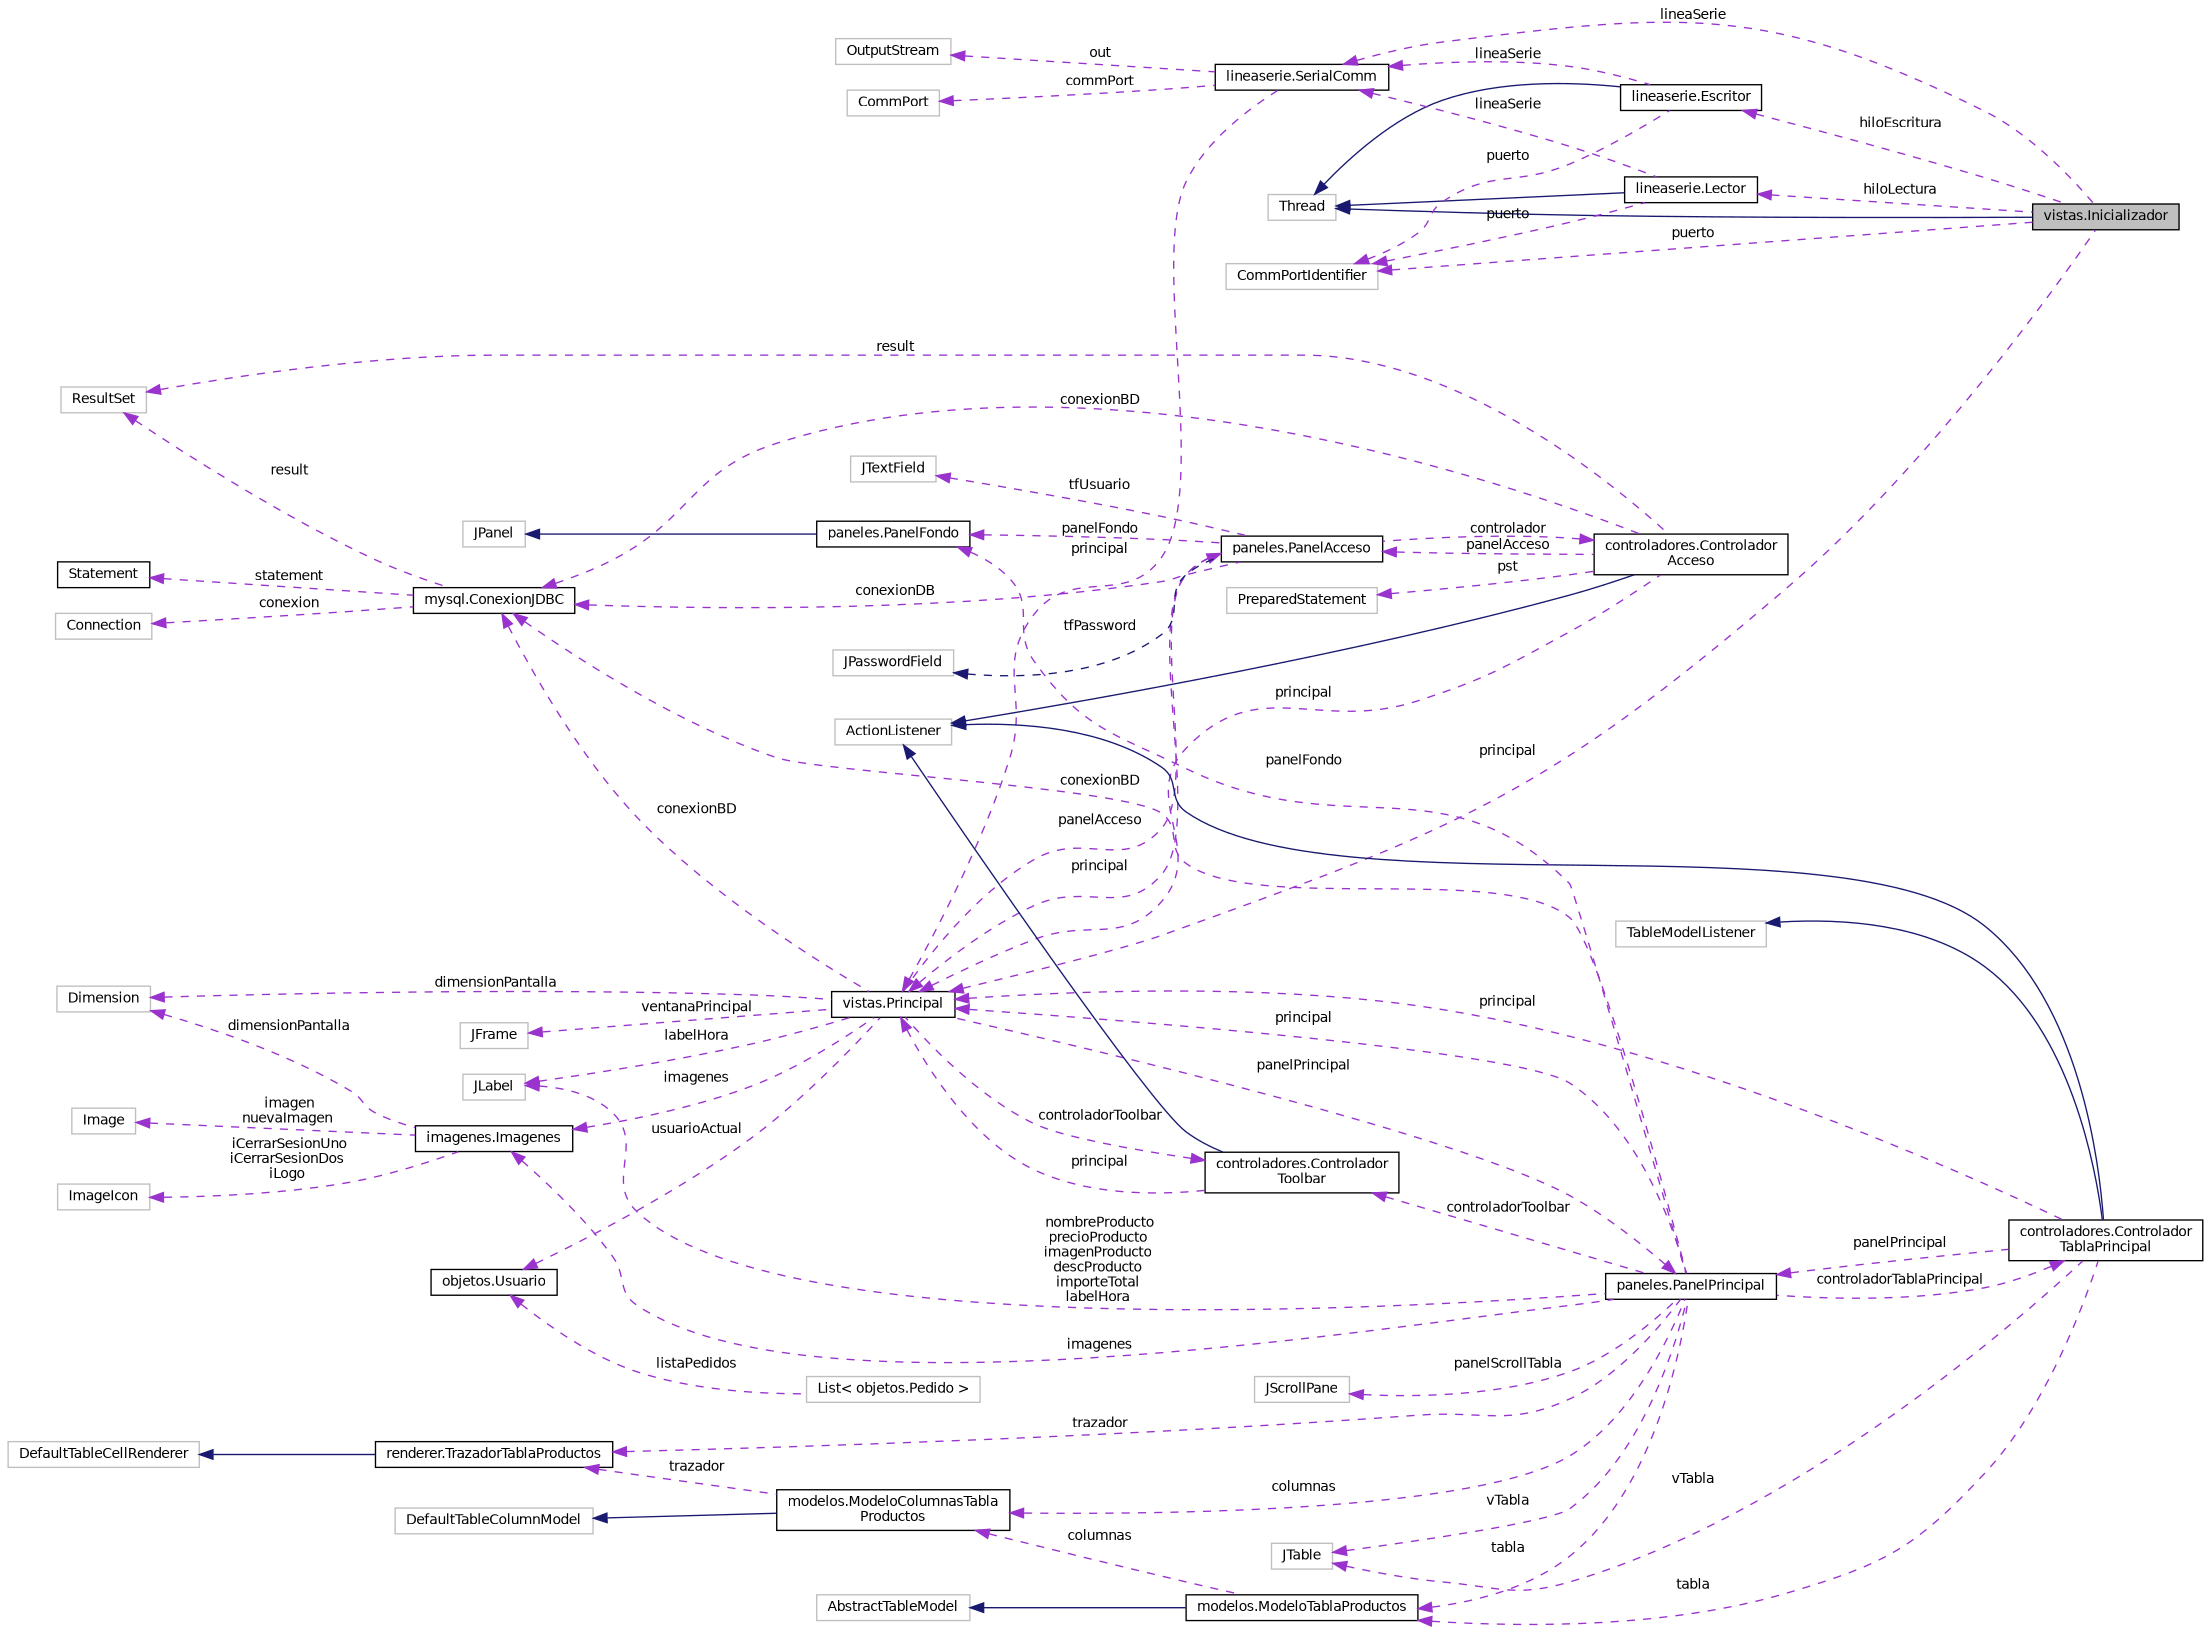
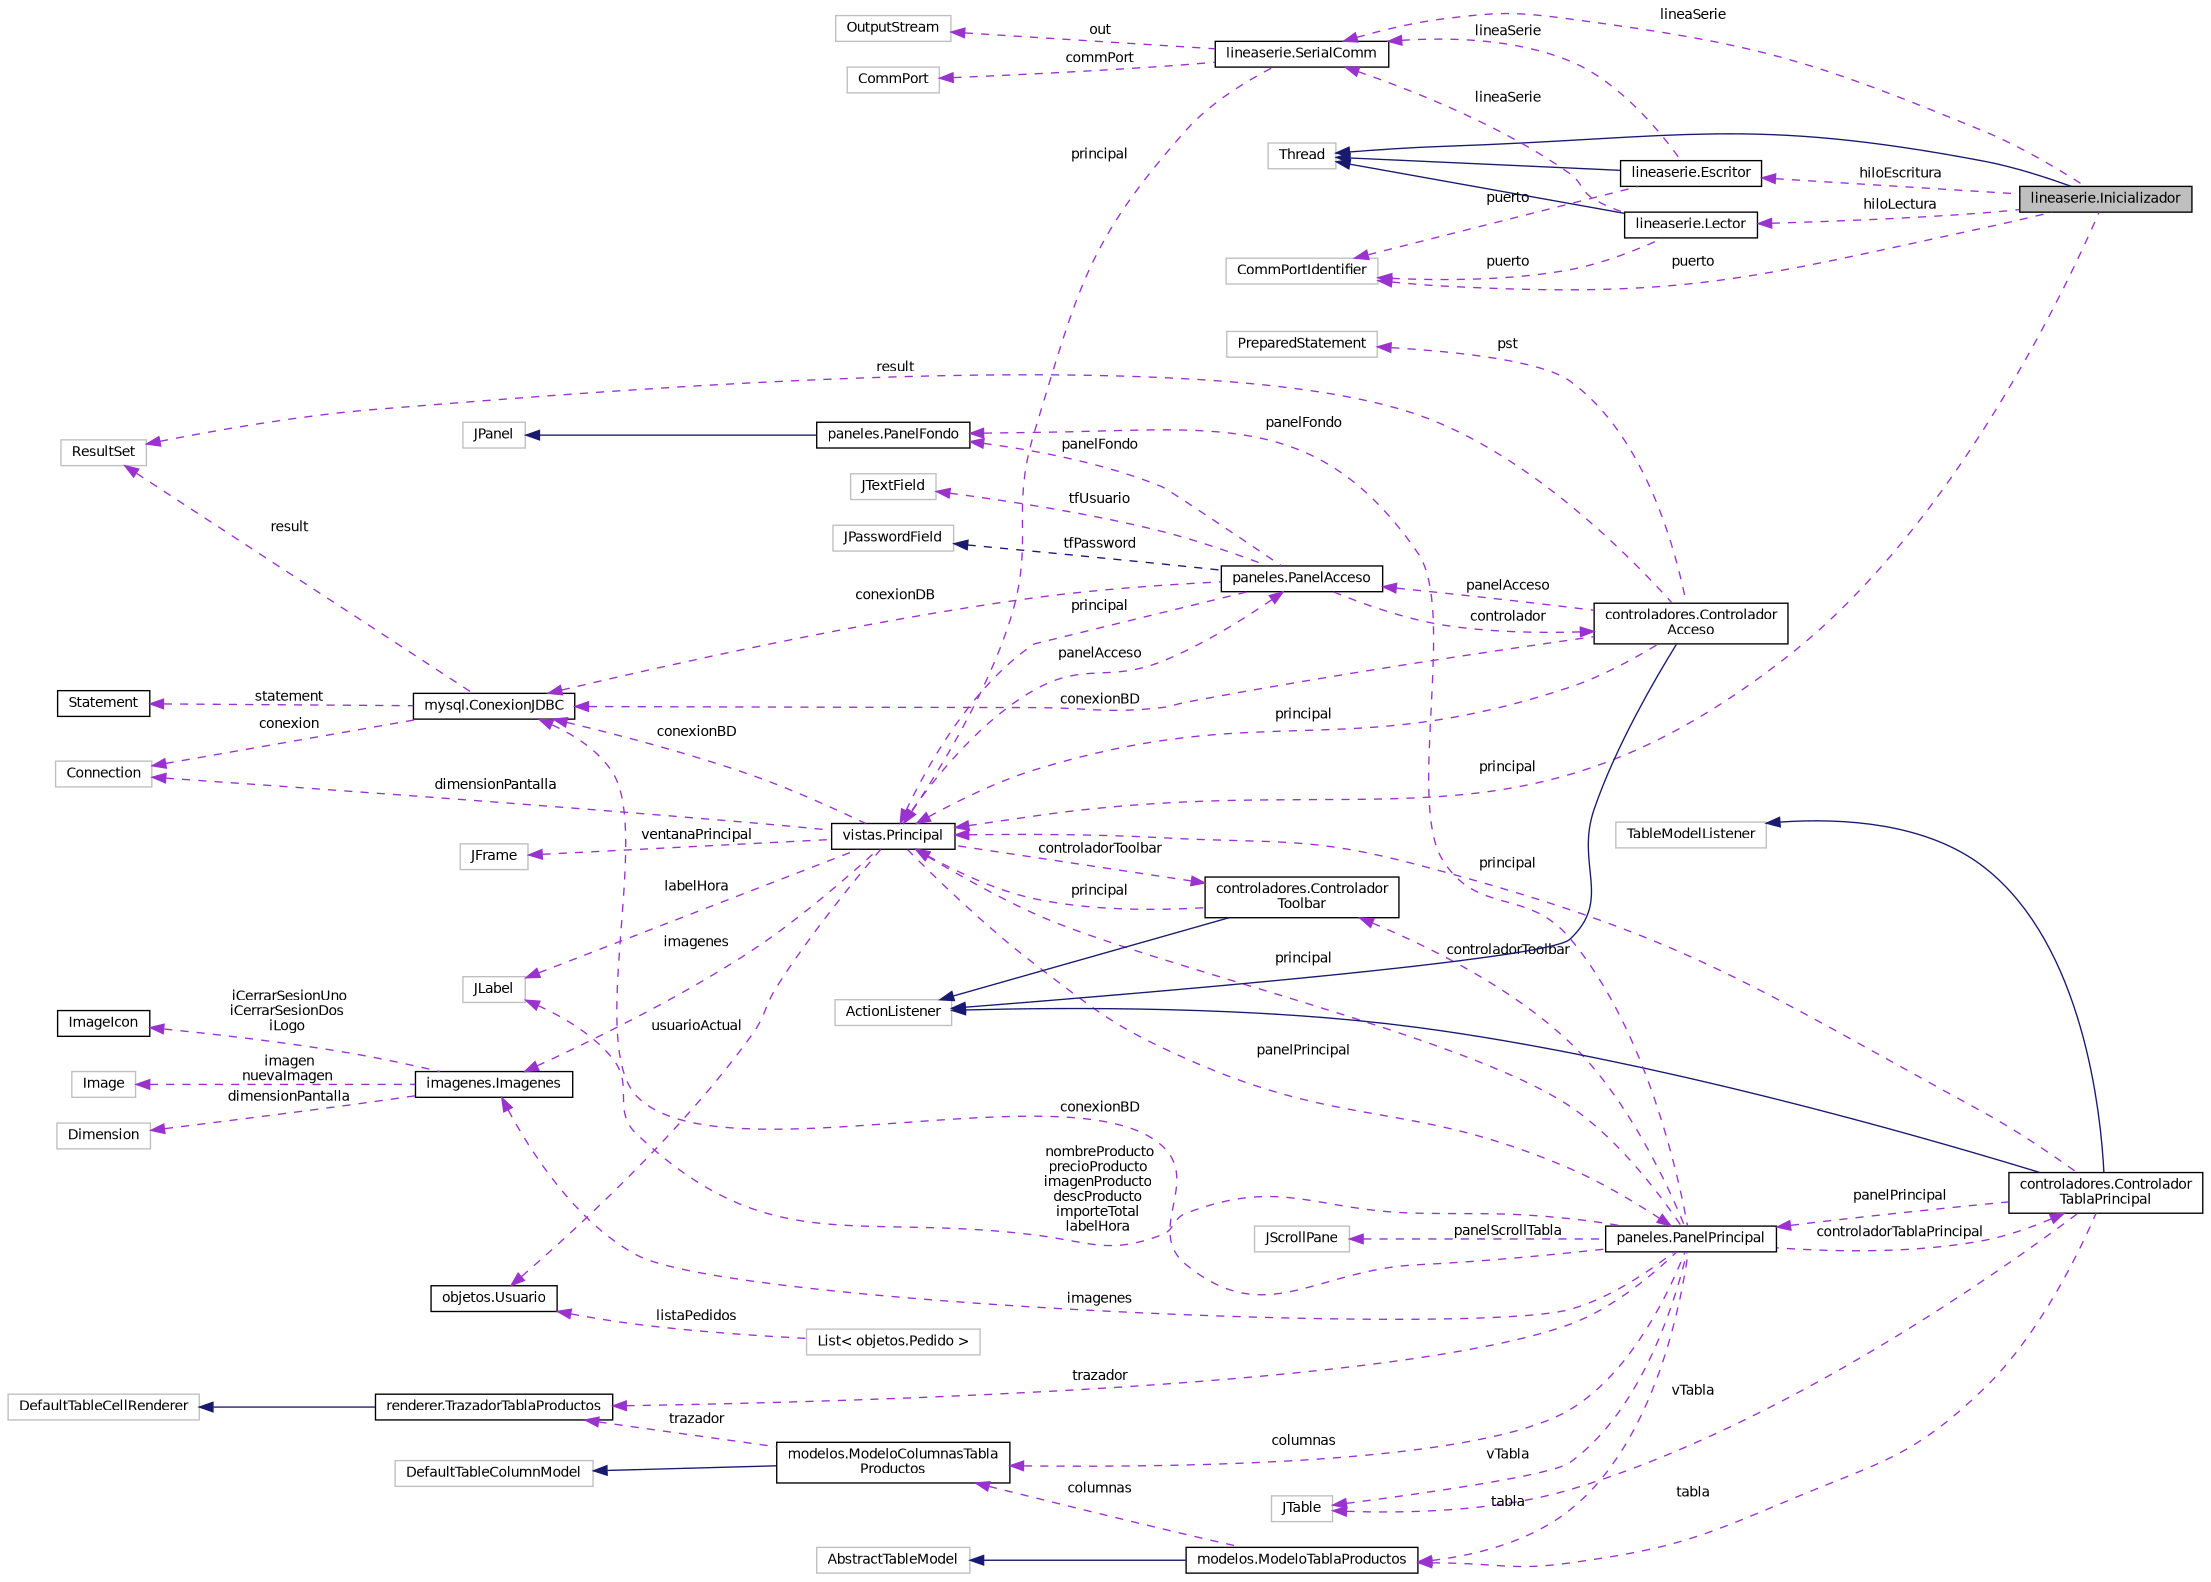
node "vistas.Inicializador": label "vistas.Inicializador" -> "lineaserie.Inicializador"
edge "vistas.Principal" -> "Dimension": now "vistas.Principal" -> "Connection"
node "ImageIcon": color grey75 -> black
